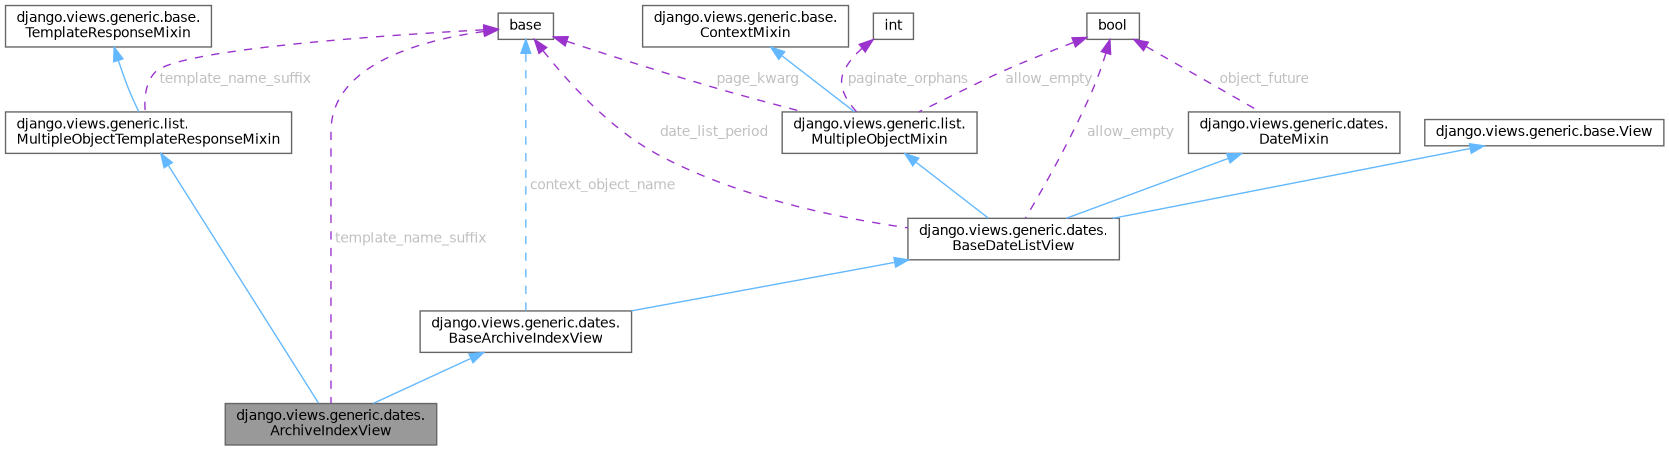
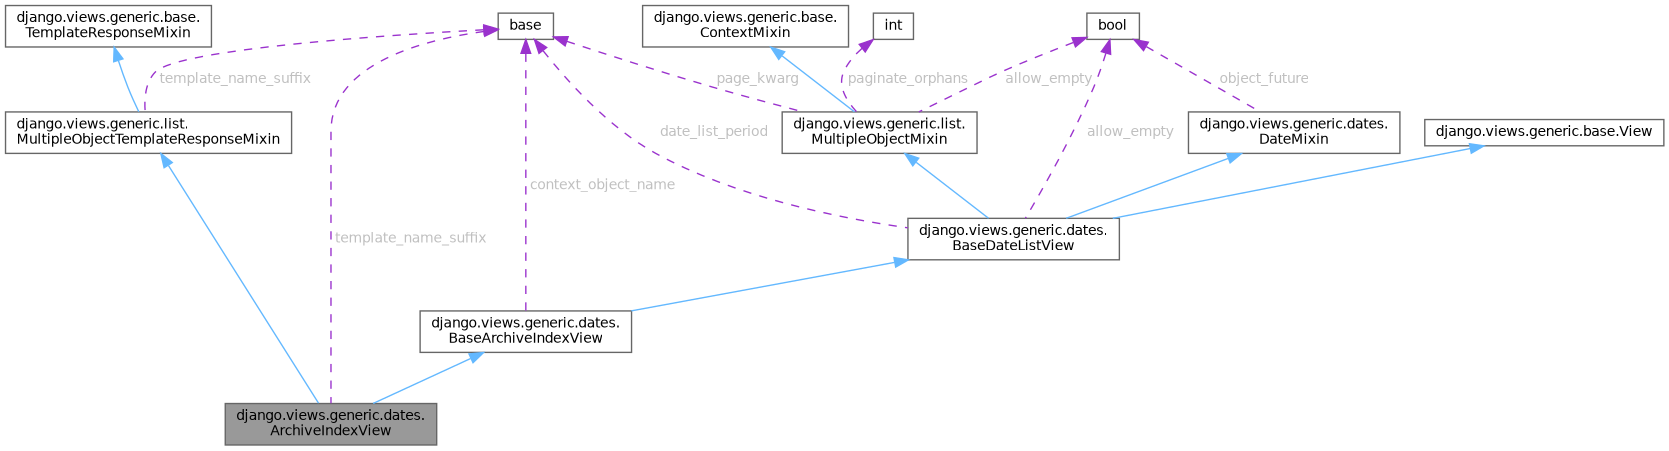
edge "django.views.generic.dates. BaseArchiveIndexView" -> "base": color steelblue1 -> darkorchid3
